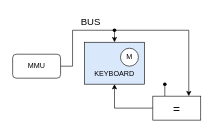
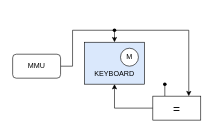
node "BUS": removed
